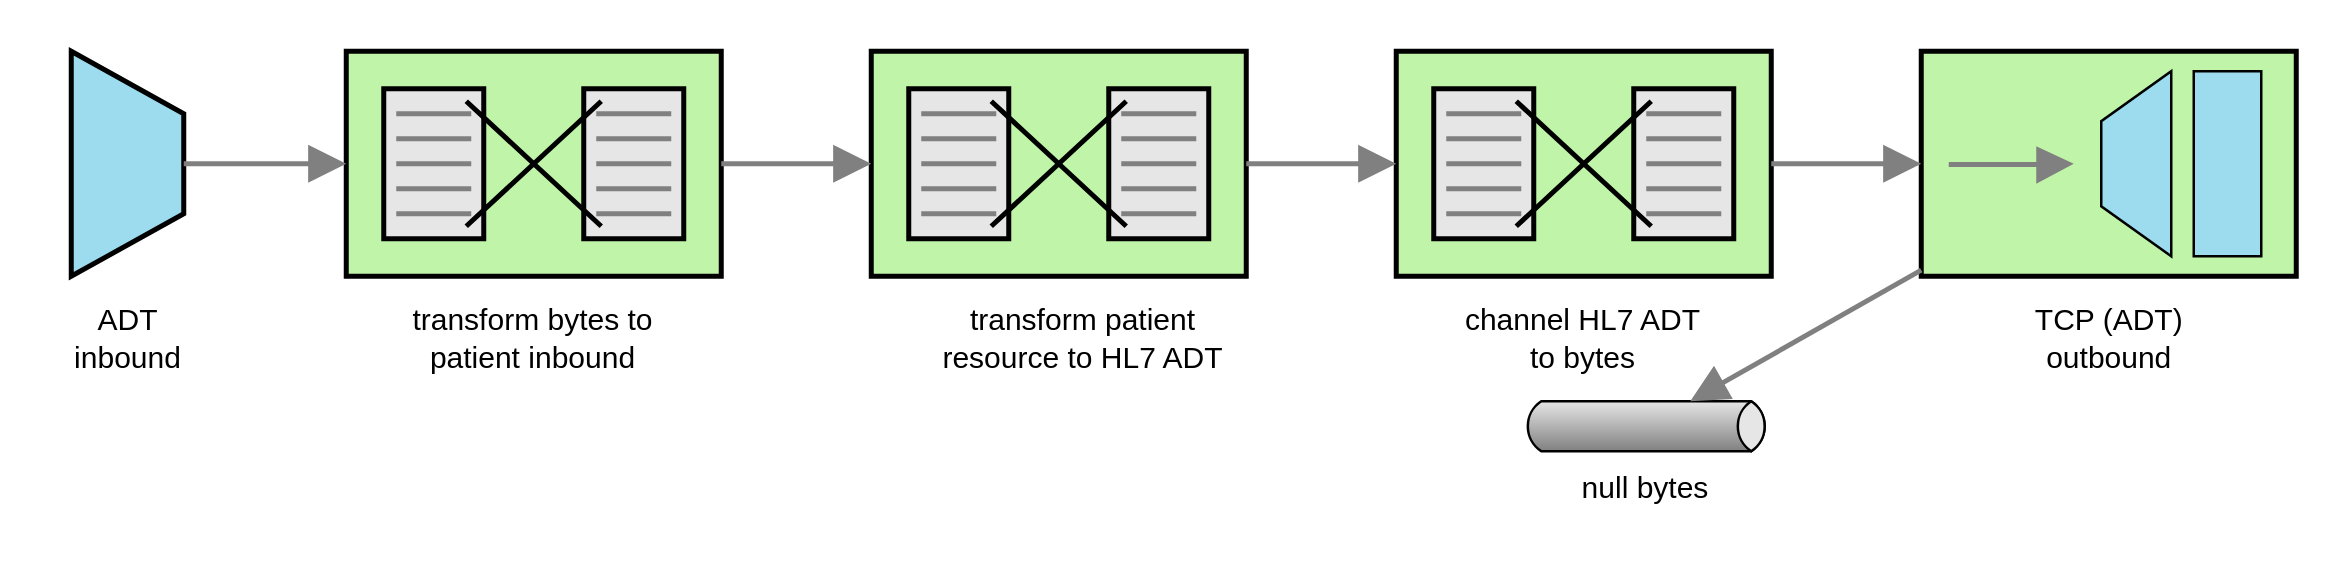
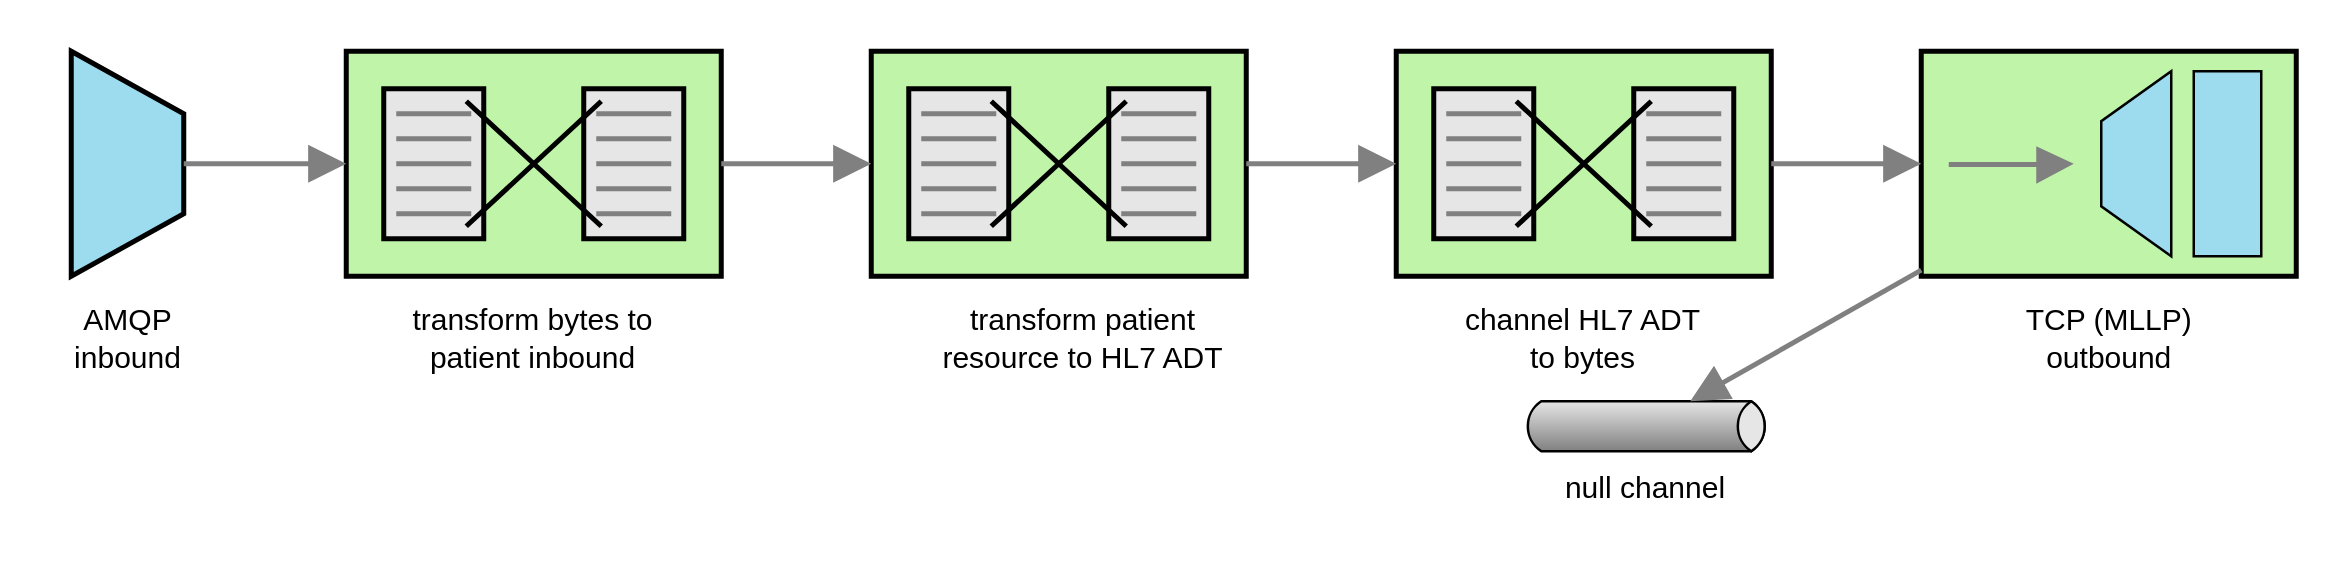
node "ADT inbound": label "ADT inbound" -> "AMQP inbound"
node "TCP (ADT) outbound": label "TCP (ADT) outbound" -> "TCP (MLLP) outbound"
node "null bytes": label "null bytes" -> "null channel"
